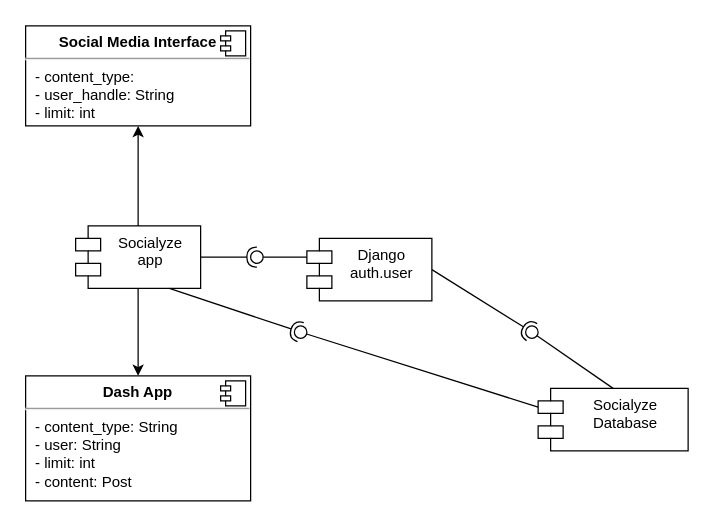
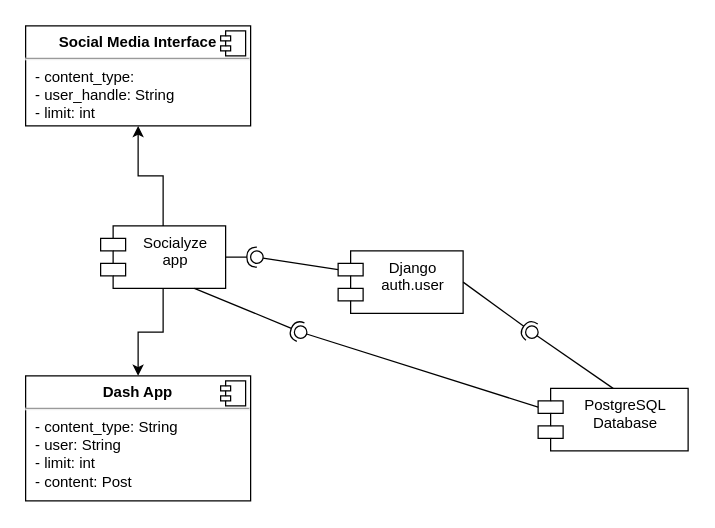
node "Socialyze app": moved (138, 257) -> (163, 257)
node "Django auth.user": moved (369, 269) -> (401, 282)
node "Socialyze Database": label "Socialyze Database" -> "PostgreSQL Database"
